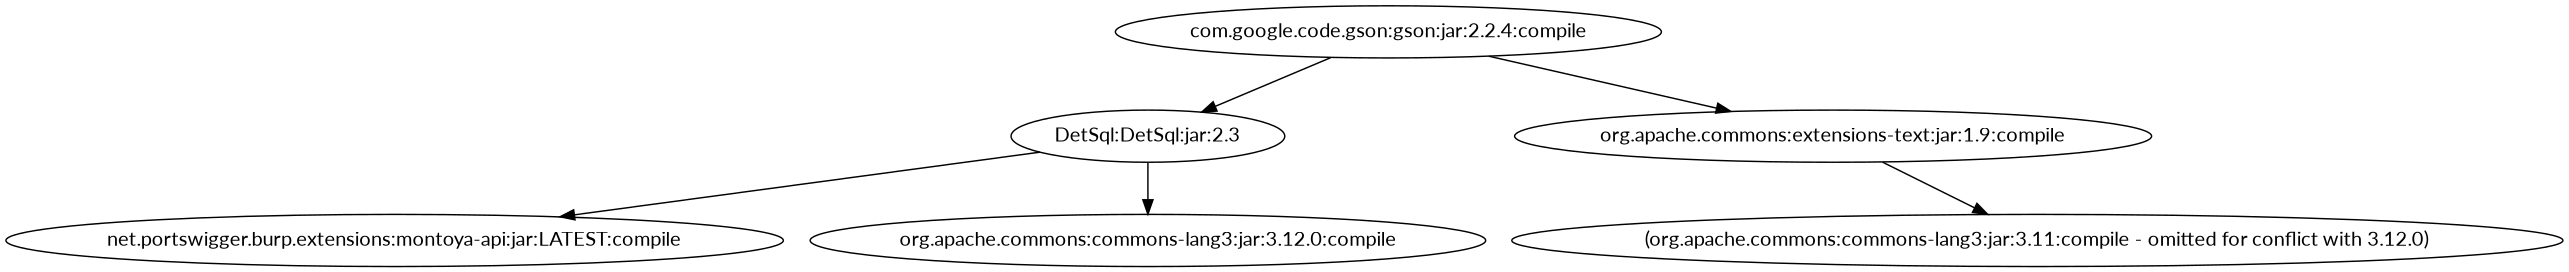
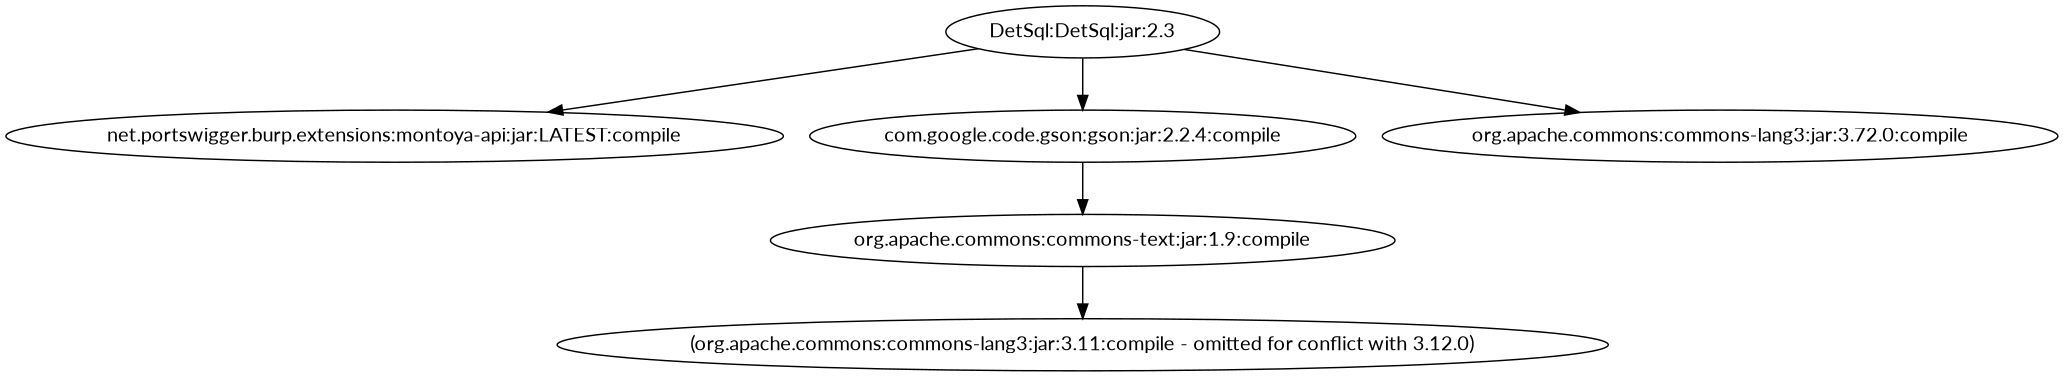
edge "com.google.code.gson:gson:jar:2.2.4:compile" -> "DetSql:DetSql:jar:2.3": reversed
node "org.apache.commons:extensions-text:jar:1.9:compile": label "org.apache.commons:extensions-text:jar:1.9:compile" -> "org.apache.commons:commons-text:jar:1.9:compile"
node "org.apache.commons:commons-lang3:jar:3.12.0:compile": label "org.apache.commons:commons-lang3:jar:3.12.0:compile" -> "org.apache.commons:commons-lang3:jar:3.72.0:compile"
